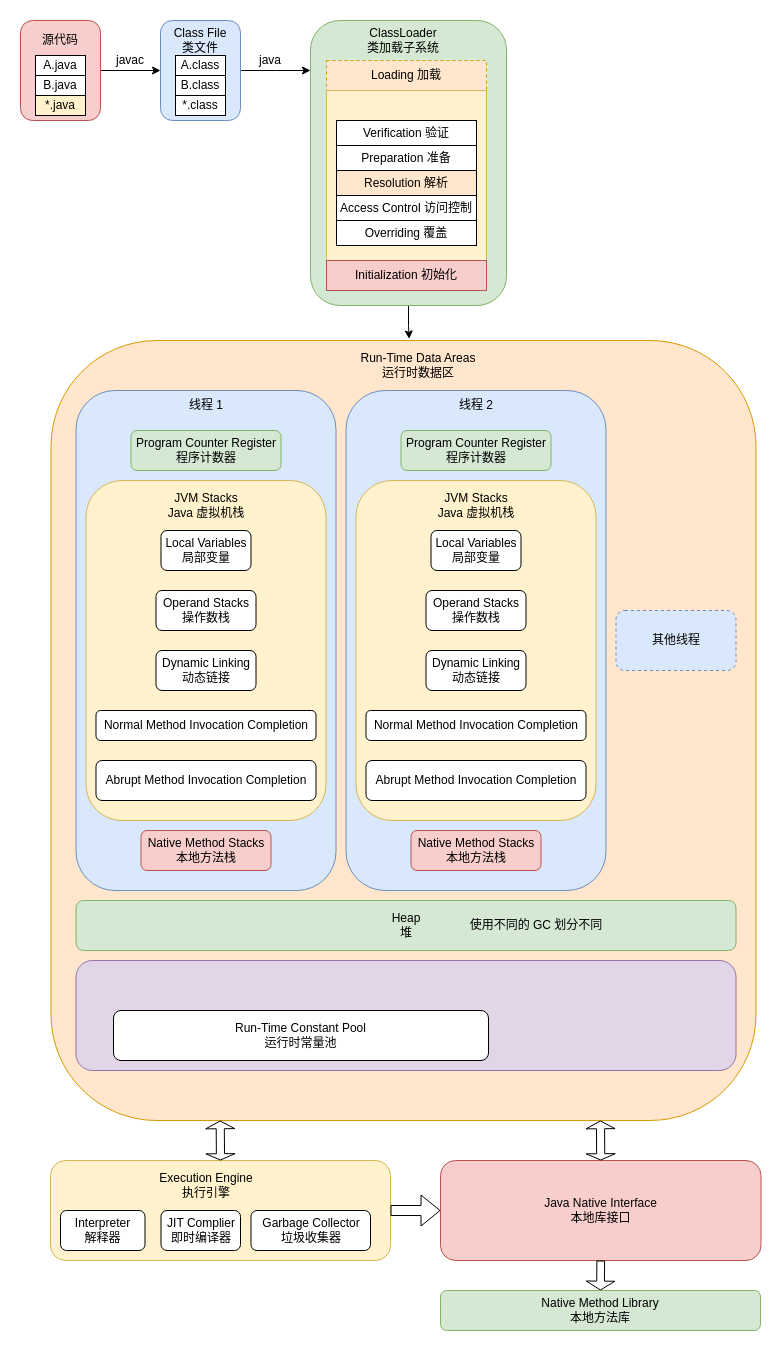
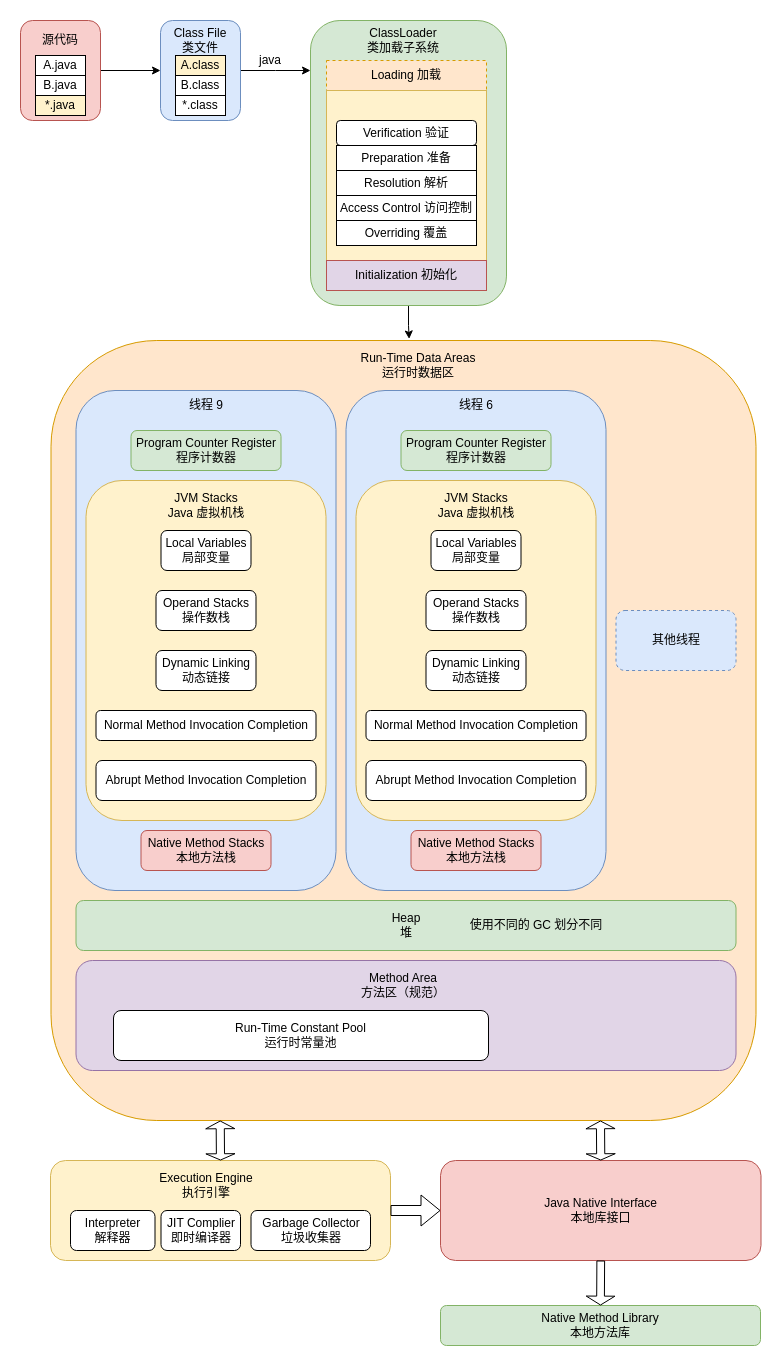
node "javac": removed
node "A.class": fillcolor #ffffff -> #fff2cc
node "Verification 验证": shape rectangle -> rounded rectangle
node "Resolution 解析": fillcolor #ffe6cc -> #ffffff
node "Initialization 初始化": fillcolor #f8cecc -> #e1d5e7
node "线程 1": label "线程 1" -> "线程 9"
node "线程 2": label "线程 2" -> "线程 6"
node "Method Area 方法区（规范）": added
node "Interpreter 解释器": moved (103, 1231) -> (113, 1231)
node "Native Method Library 本地方法库": moved (601, 1311) -> (601, 1326)
